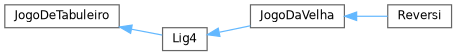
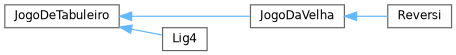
edge "JogoDaVelha" -> "Lig4": now "JogoDaVelha" -> "JogoDeTabuleiro"
